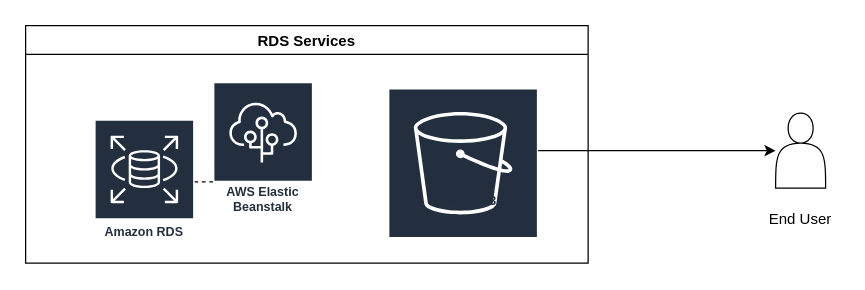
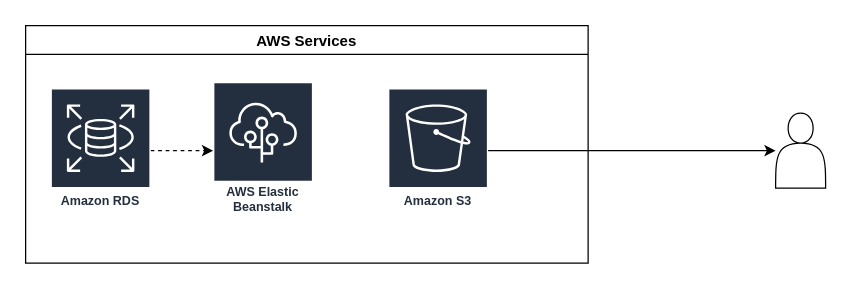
node "RDS Services": label "RDS Services" -> "AWS Services"
node "Amazon S3": size 150x125 -> 100x125
node "Amazon RDS": moved (144, 182) -> (101, 151)
node "End User": removed
